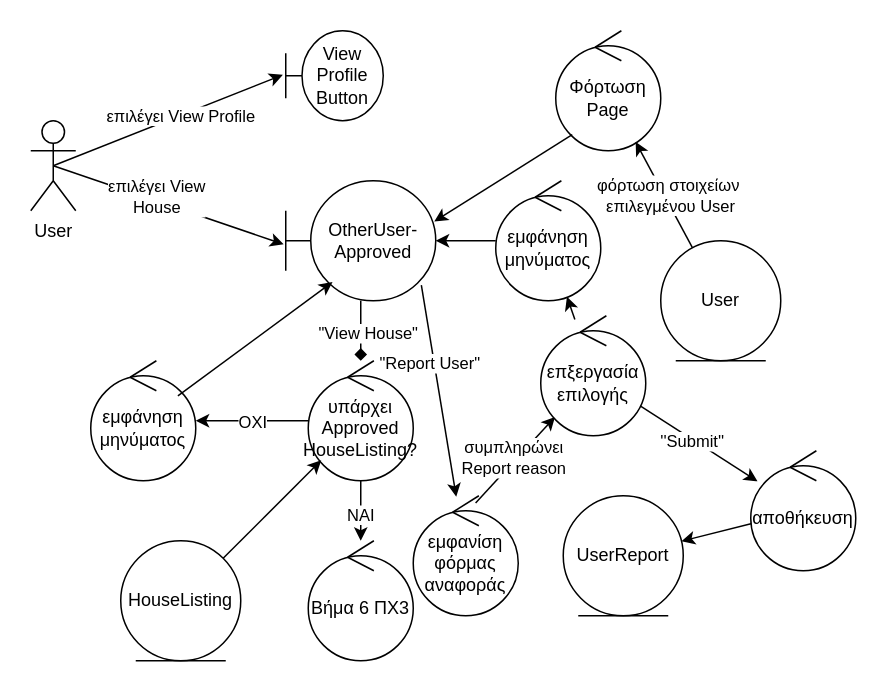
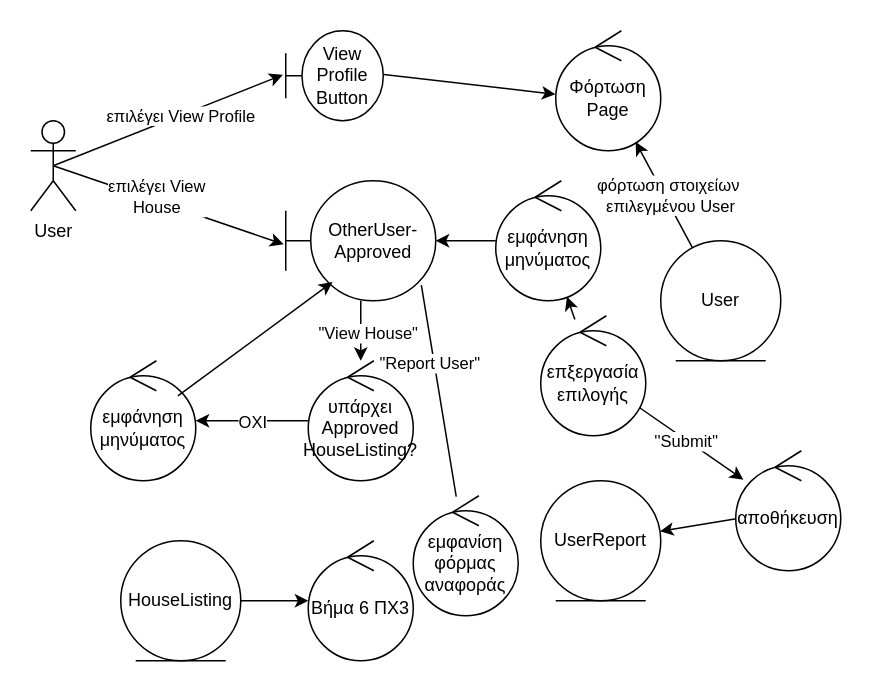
edge "View Profile Button" -> "Φόρτωση Page": added
edge "Φόρτωση Page" -> "OtherUser-Approved": removed
edge "OtherUser-Approved" -> "υπάρχει Approved HouseListing?": arrowhead diamond -> classic
edge "εμφανίση φόρμας αναφοράς" -> "επξεργασία επιλογής": removed, label "συμπληρώνει Report reason"
edge "OtherUser-Approved" -> "εμφανίση φόρμας αναφοράς": arrowhead classic -> none
edge "υπάρχει Approved HouseListing?" -> "Bήμα 6 ΠΧ3": removed, label "NAI"
node "αποθήκευση": moved (803, 511) -> (788, 511)
edge "HouseListing" -> "υπάρχει Approved HouseListing?": now "HouseListing" -> "Bήμα 6 ΠΧ3"
node "UserReport": moved (623, 556) -> (601, 541)
